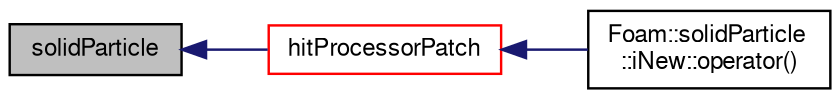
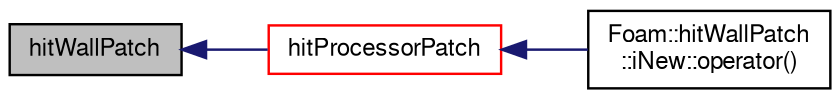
node "solidParticle": label "solidParticle" -> "hitWallPatch"
node "Foam::solidParticle ::iNew::operator()": label "Foam::solidParticle ::iNew::operator()" -> "Foam::hitWallPatch ::iNew::operator()"
